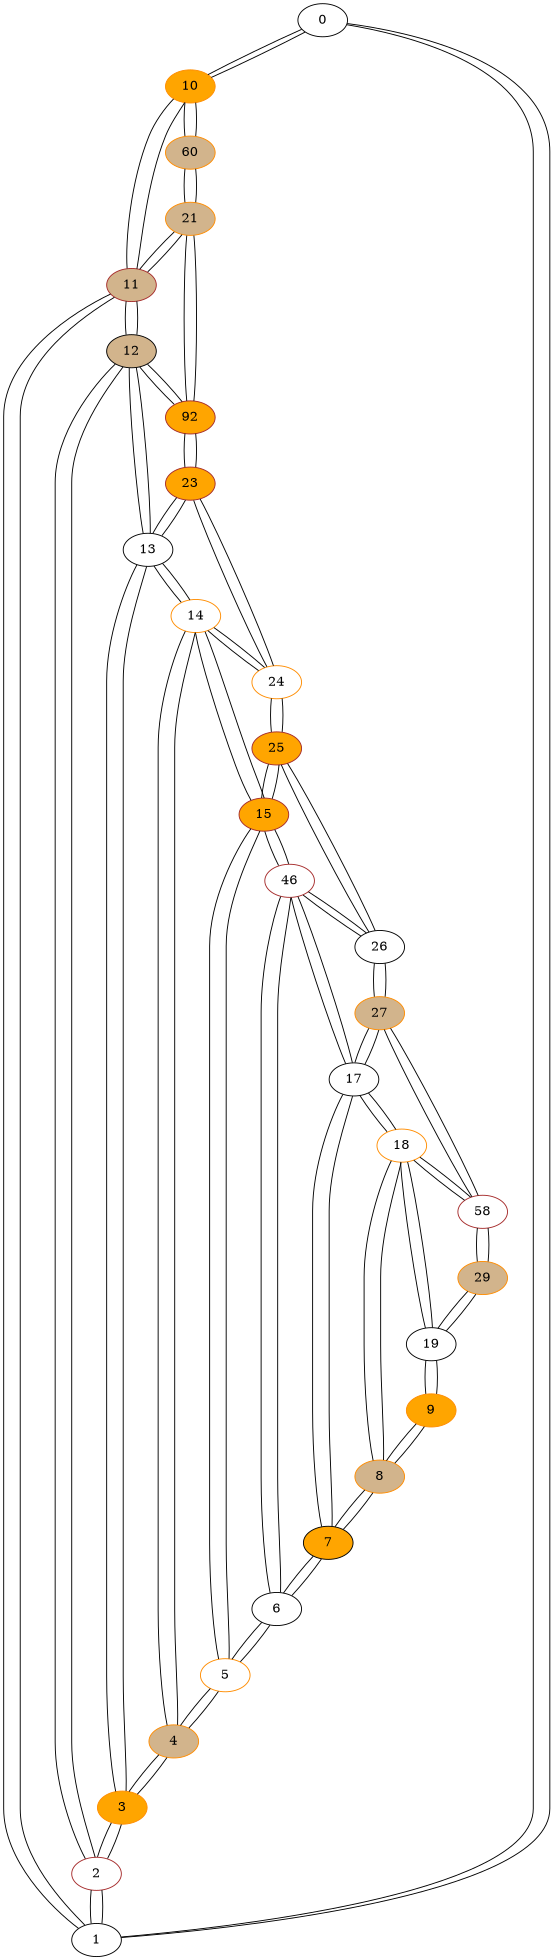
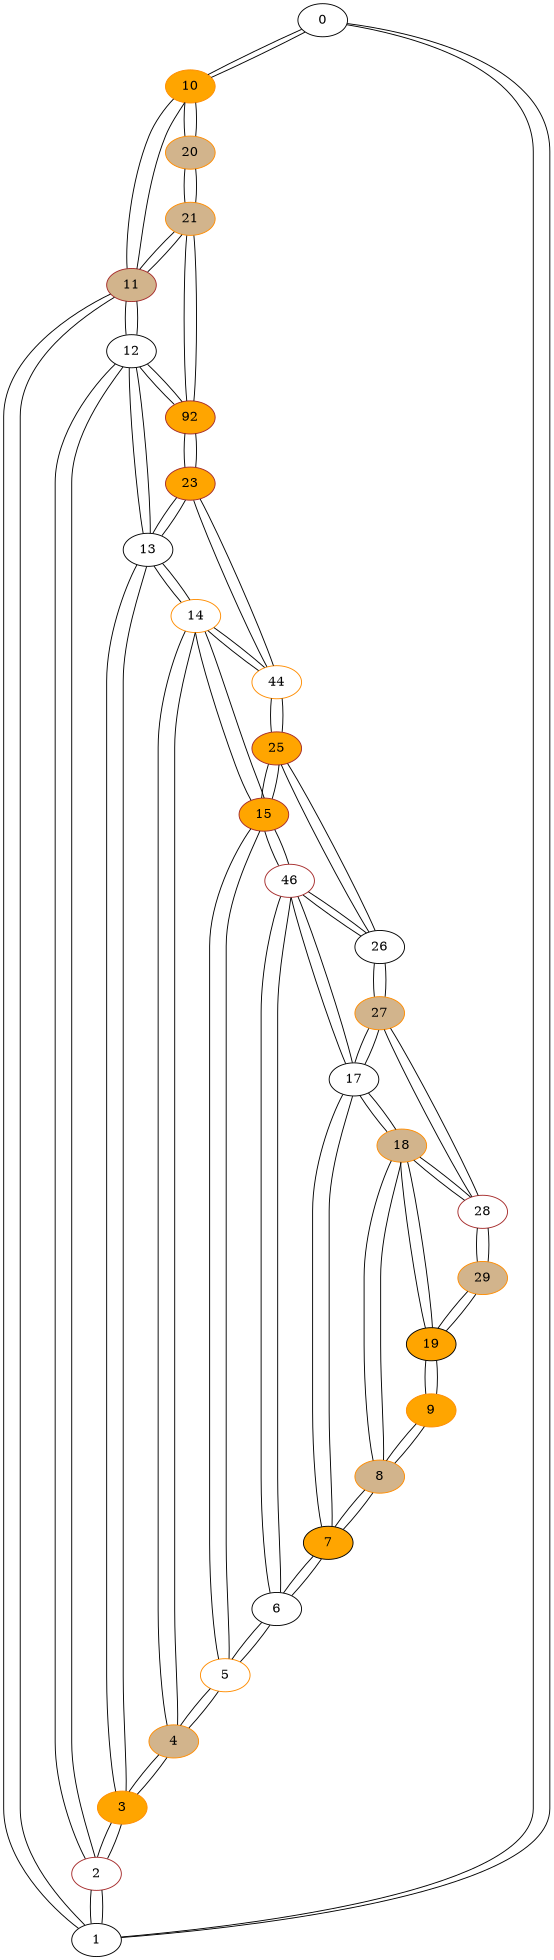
node "60": label "60" -> "20"
node "12": fillcolor tan -> white
node "24": label "24" -> "44"
node "18": fillcolor white -> tan
node "58": label "58" -> "28"
node "19": fillcolor white -> orange
